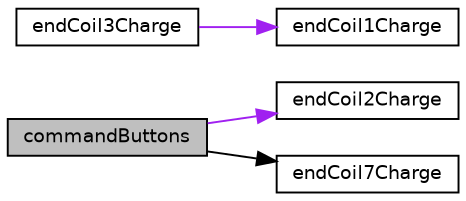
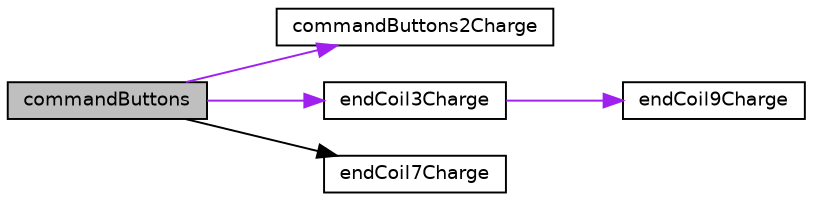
node "endCoil1Charge": label "endCoil1Charge" -> "endCoil9Charge"
edge "commandButtons" -> "endCoil3Charge": added
node "endCoil2Charge": label "endCoil2Charge" -> "commandButtons2Charge"
